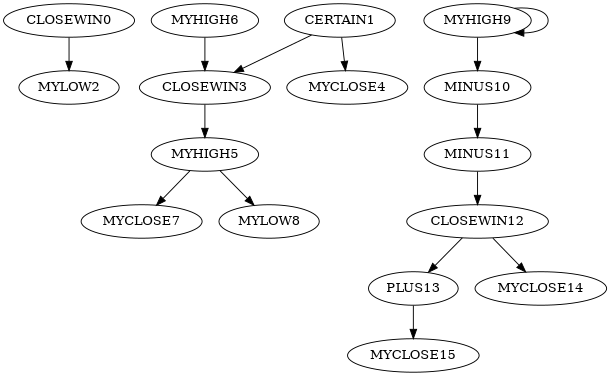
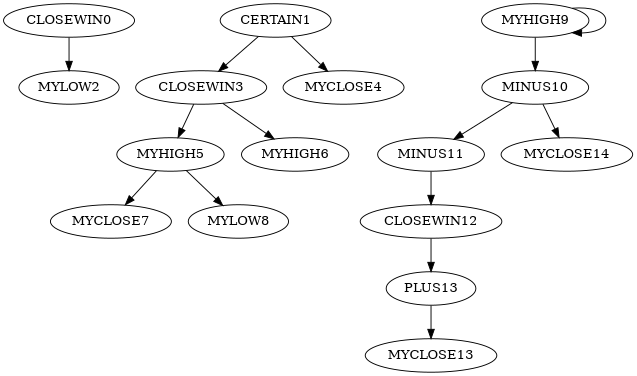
edge "MYHIGH6" -> "CLOSEWIN3": reversed
edge "CLOSEWIN12" -> "MYCLOSE14": now "MINUS10" -> "MYCLOSE14"
node "MYCLOSE15": label "MYCLOSE15" -> "MYCLOSE13"
